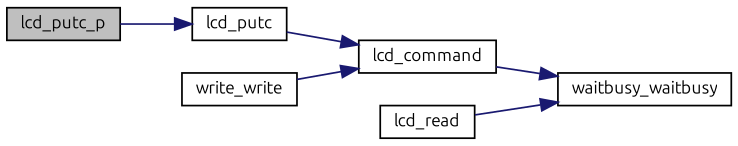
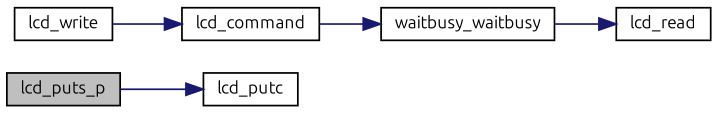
node "lcd_putc_p": label "lcd_putc_p" -> "lcd_puts_p"
edge "lcd_putc" -> "lcd_command": removed
node "write_write": label "write_write" -> "lcd_write"
edge "lcd_read" -> "waitbusy_waitbusy": reversed
